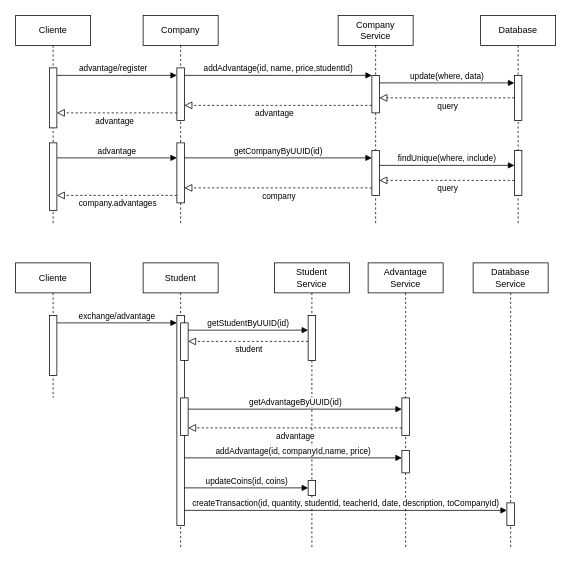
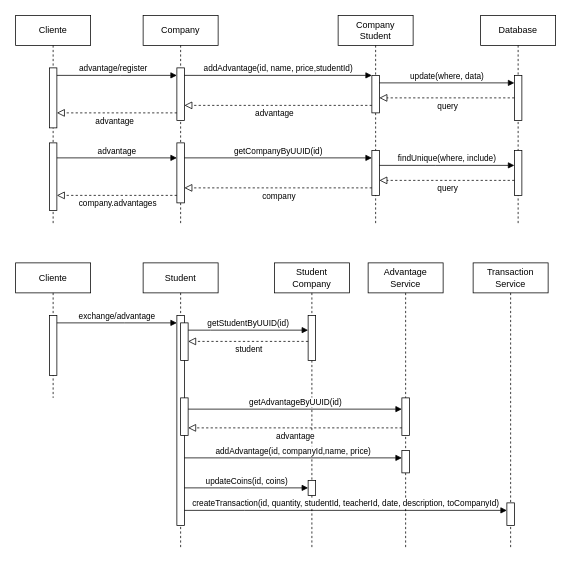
node "Company Service": label "Company Service" -> "Company Student"
node "Student Service": label "Student Service" -> "Student Company"
node "Database Service": label "Database Service" -> "Transaction Service"
